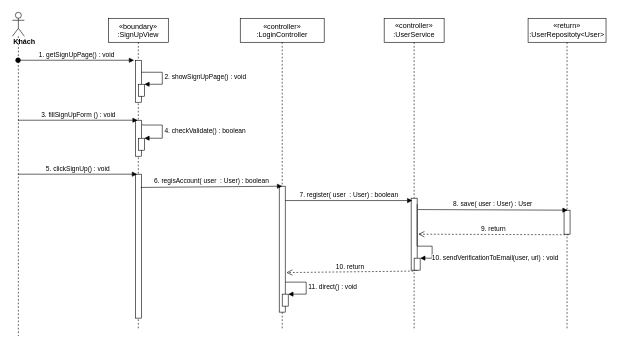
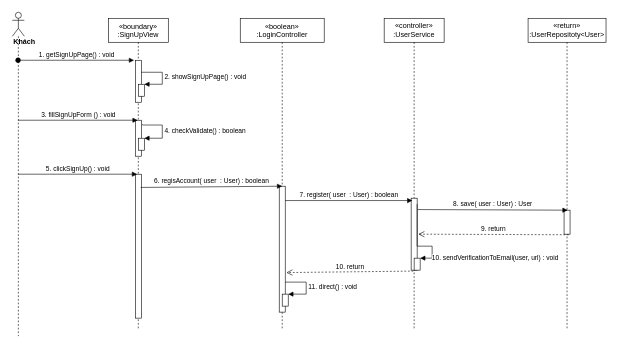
node "«controller» :LoginController": label "«controller» :LoginController" -> "«boolean» :LoginController"
